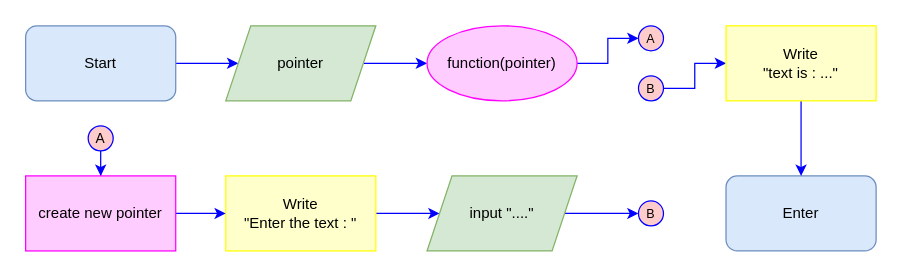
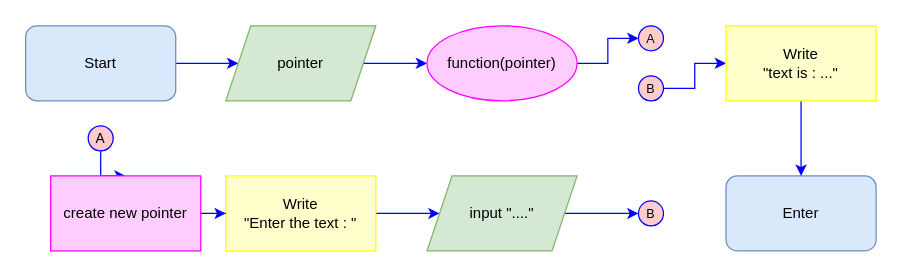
node "create new pointer": moved (101, 213) -> (126, 213)
